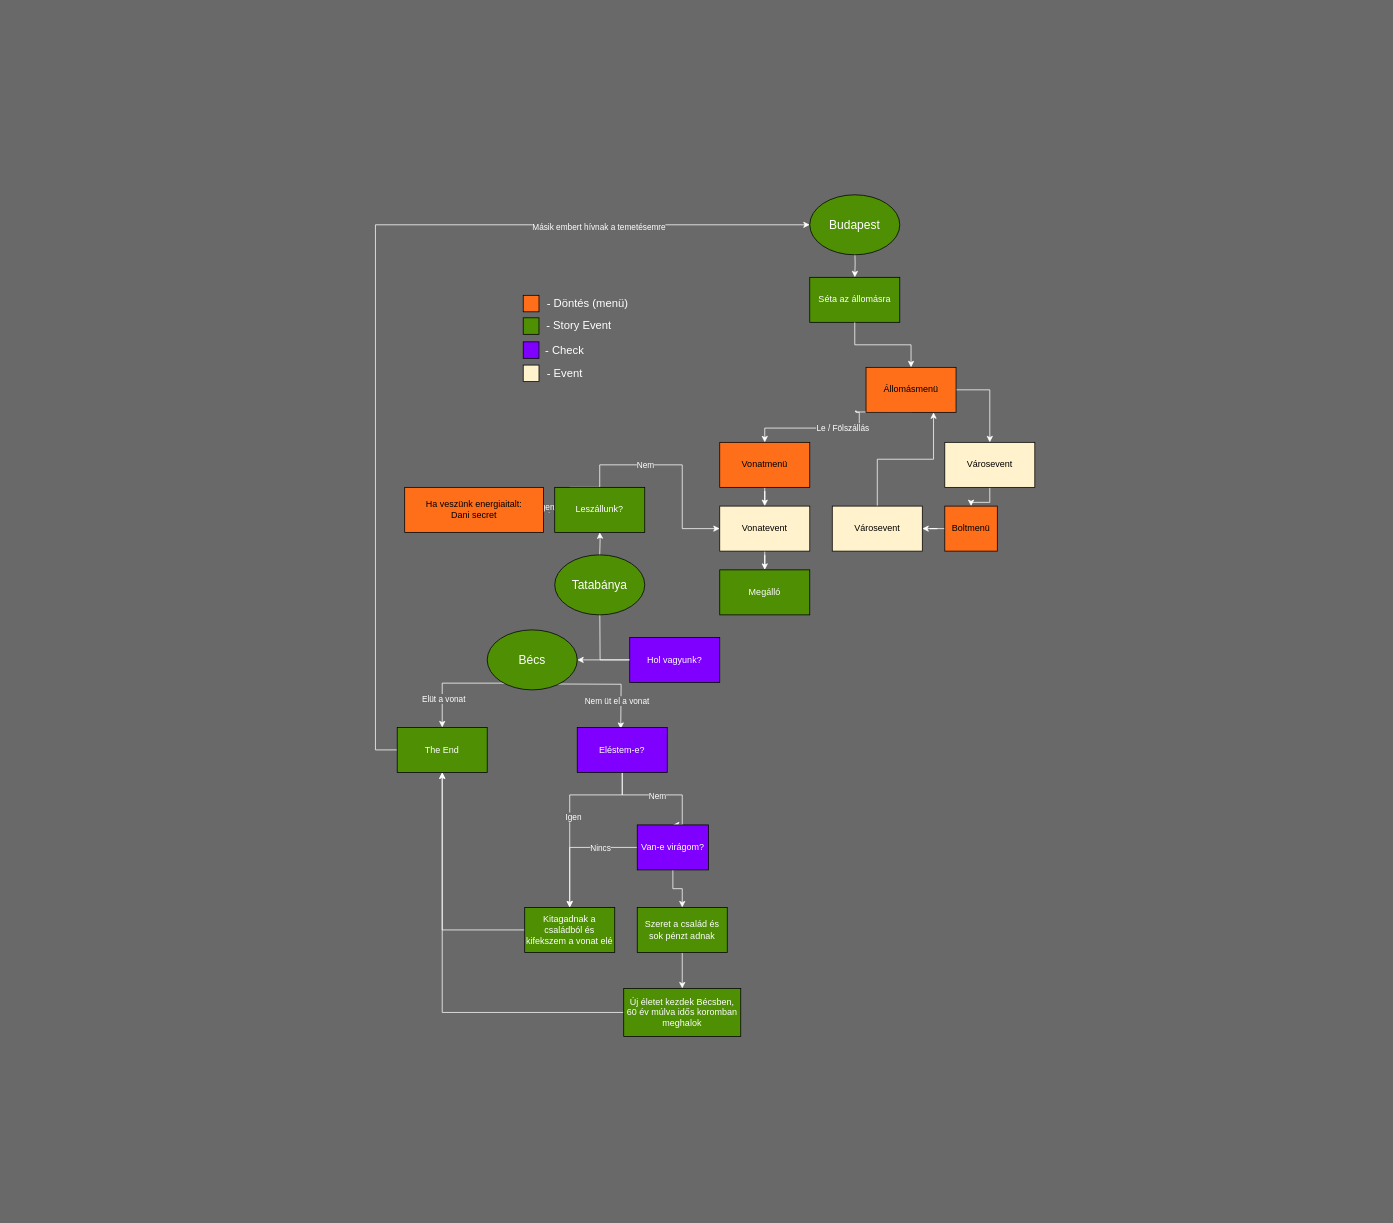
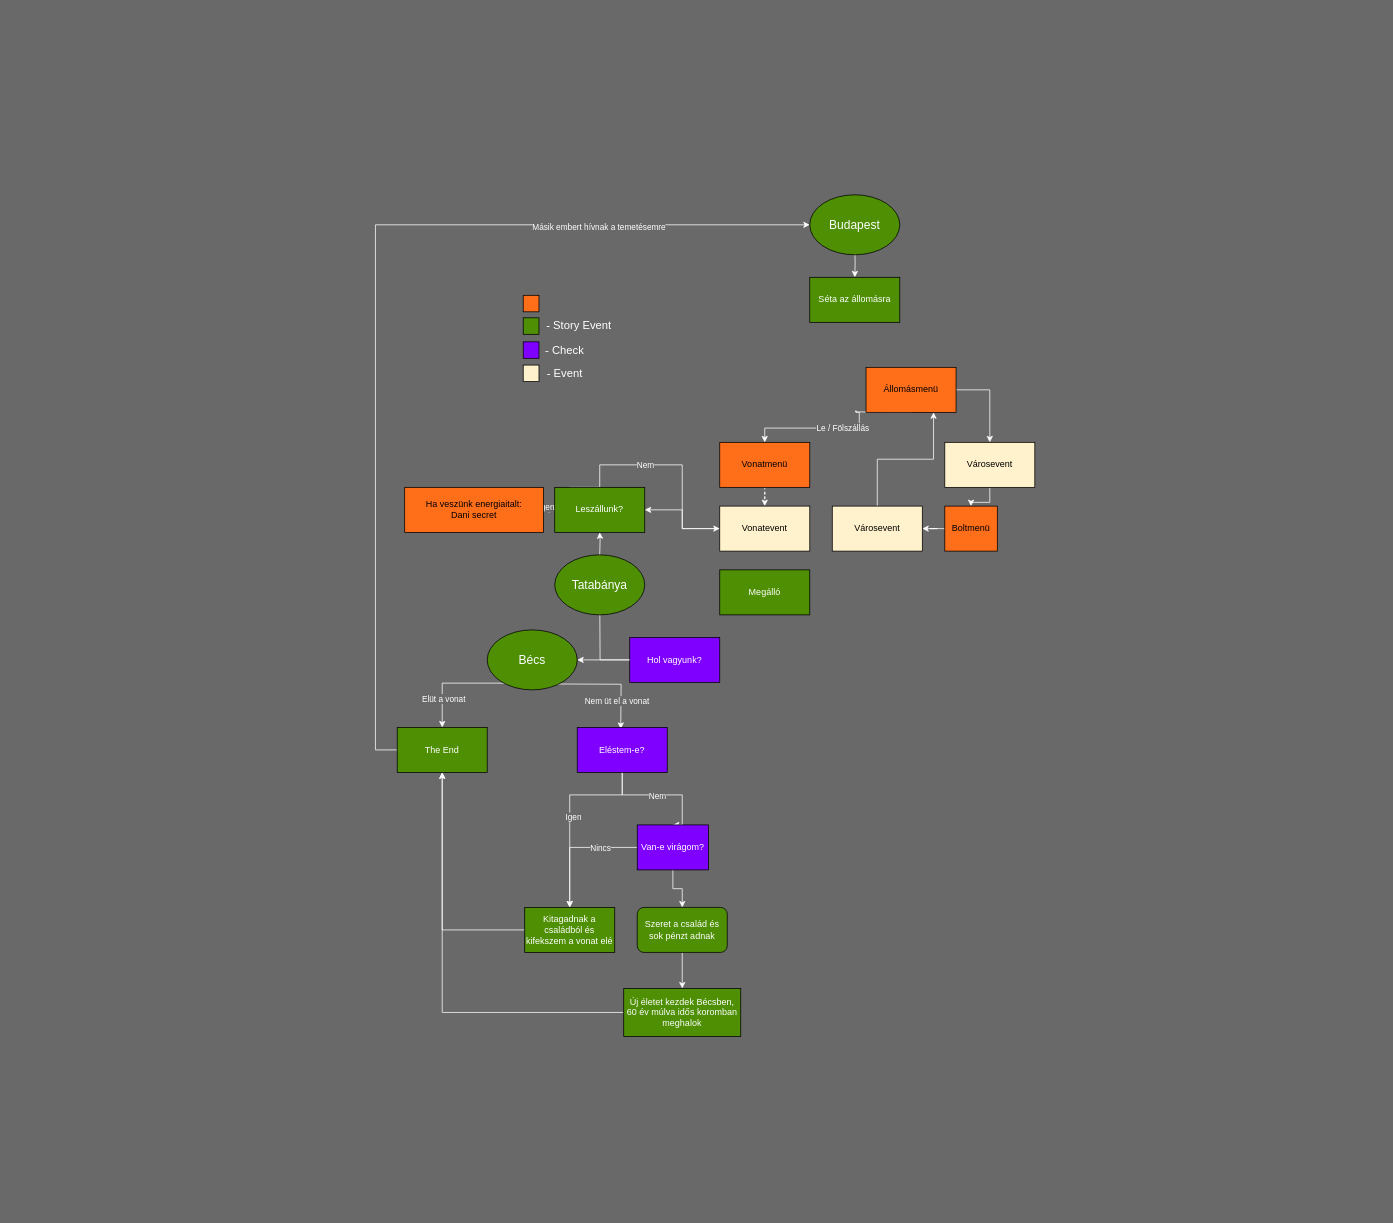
node "- Döntés (menü)": removed
edge "Séta az állomásra" -> "Állomásmenü": removed
edge "Vonatmenü" -> "Vonatevent": style solid -> dashed
edge "Vonatevent" -> "Megálló": now "Vonatevent" -> "Leszállunk?"
node "Szeret a család és sok pénzt adnak": shape rectangle -> rounded rectangle
